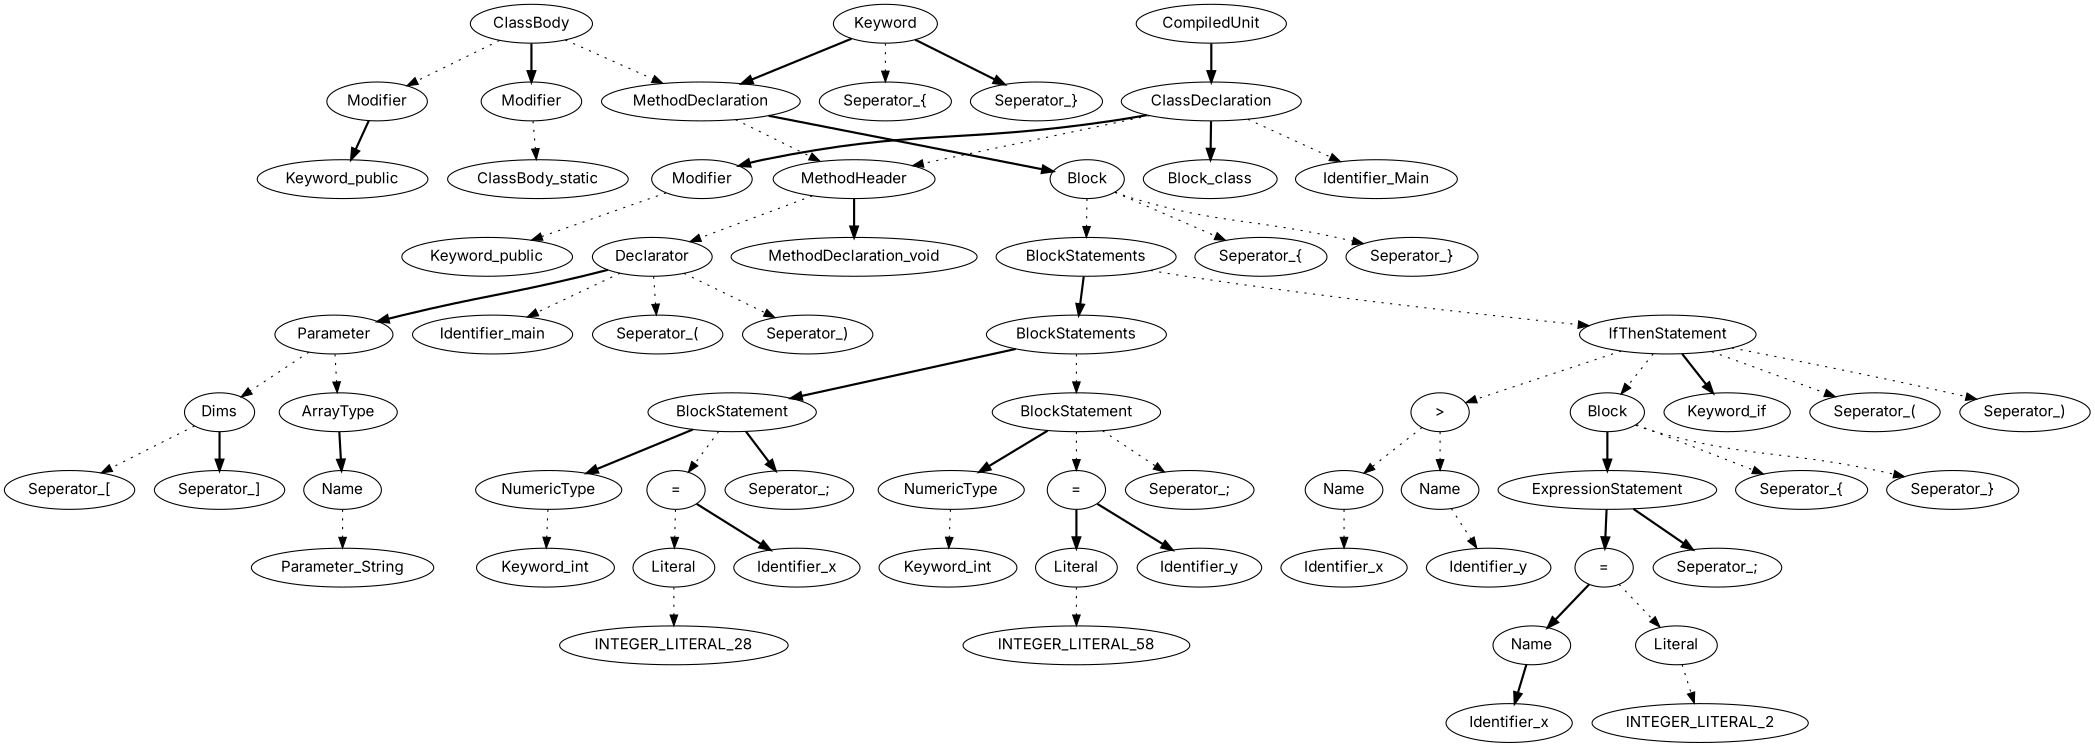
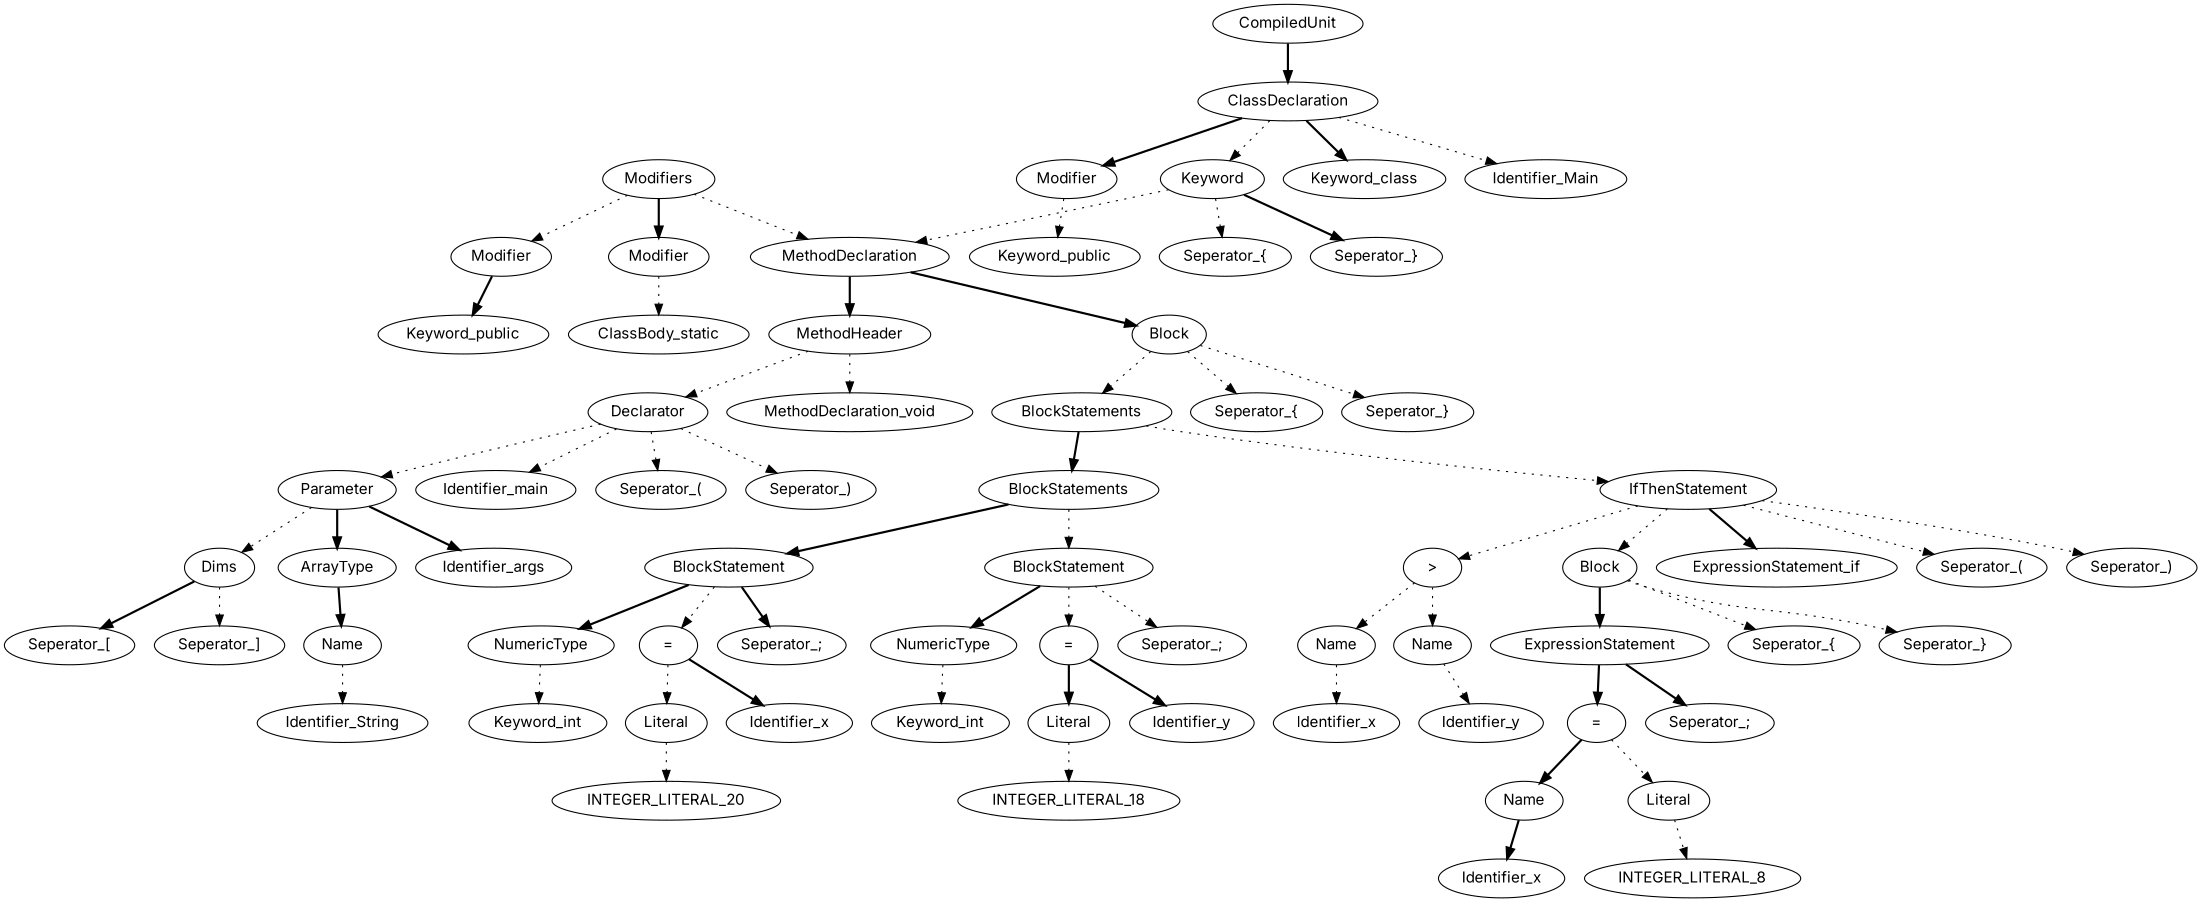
node "ClassBody": label "ClassBody" -> "Modifiers"
edge "Keyword" -> "MethodDeclaration": style bold -> dotted
edge "MethodDeclaration" -> "MethodHeader": style dotted -> bold
edge "ClassDeclaration" -> "MethodHeader": now "ClassDeclaration" -> "Keyword"
node "Block_class": label "Block_class" -> "Keyword_class"
edge "MethodHeader" -> "MethodDeclaration_void": style bold -> dotted
edge "Declarator" -> "Parameter": style bold -> dotted
edge "Parameter" -> "ArrayType": style dotted -> bold
node "Keyword_if": label "Keyword_if" -> "ExpressionStatement_if"
edge "Dims" -> "Seperator_]": style bold -> dotted
edge "Dims" -> "Seperator_[": style dotted -> bold
node "Parameter_String": label "Parameter_String" -> "Identifier_String"
node "Identifier_args": added
node "INTEGER_LITERAL_28": label "INTEGER_LITERAL_28" -> "INTEGER_LITERAL_20"
node "INTEGER_LITERAL_58": label "INTEGER_LITERAL_58" -> "INTEGER_LITERAL_18"
node "INTEGER_LITERAL_2": label "INTEGER_LITERAL_2" -> "INTEGER_LITERAL_8"
